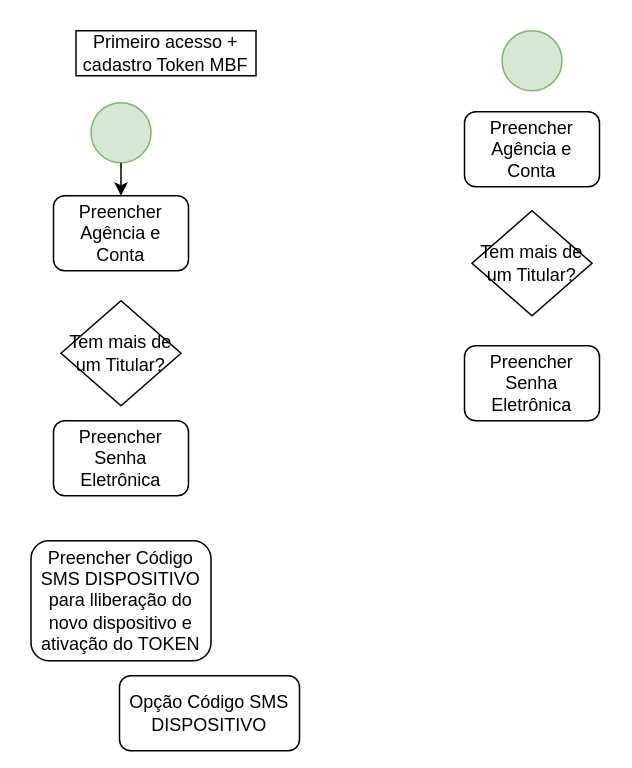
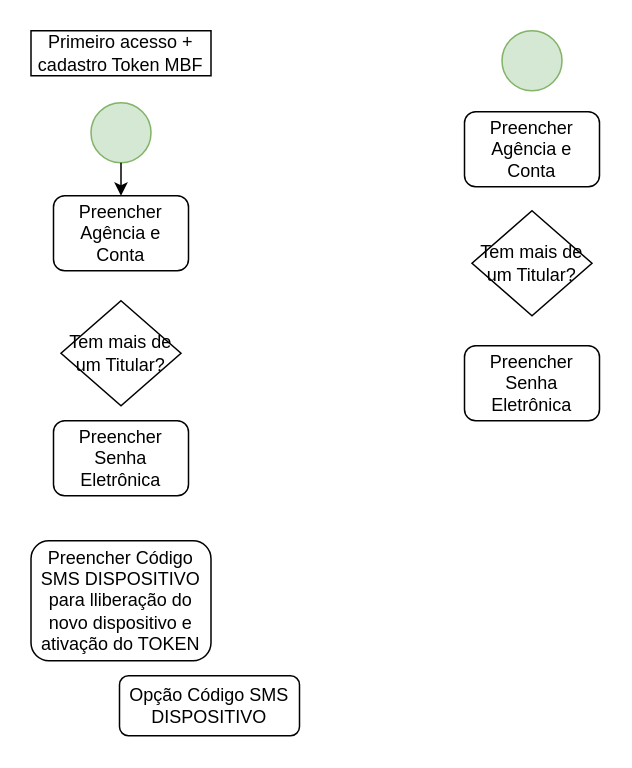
node "Primeiro acesso + cadastro Token MBF": moved (166, 53) -> (121, 53)
node "Opção Código SMS DISPOSITIVO": size 180x75 -> 180x60
